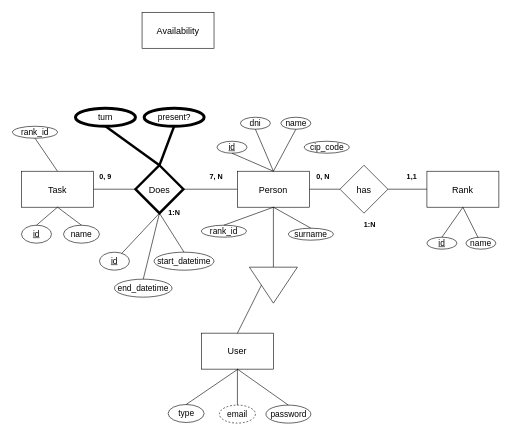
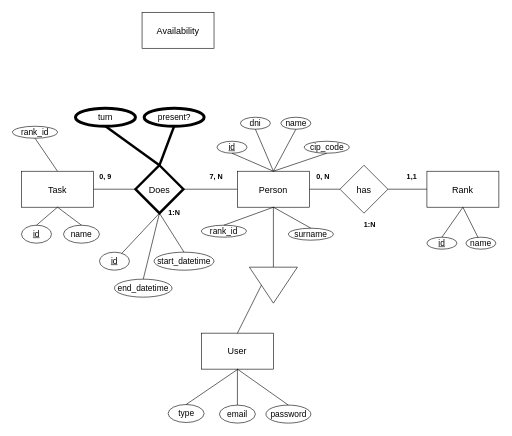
edge "cip_code" -- "Person": added
node "email": style dashed -> solid
